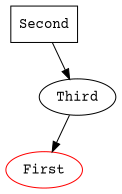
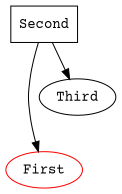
edge "Third" -> "First": now "Second" -> "First"
